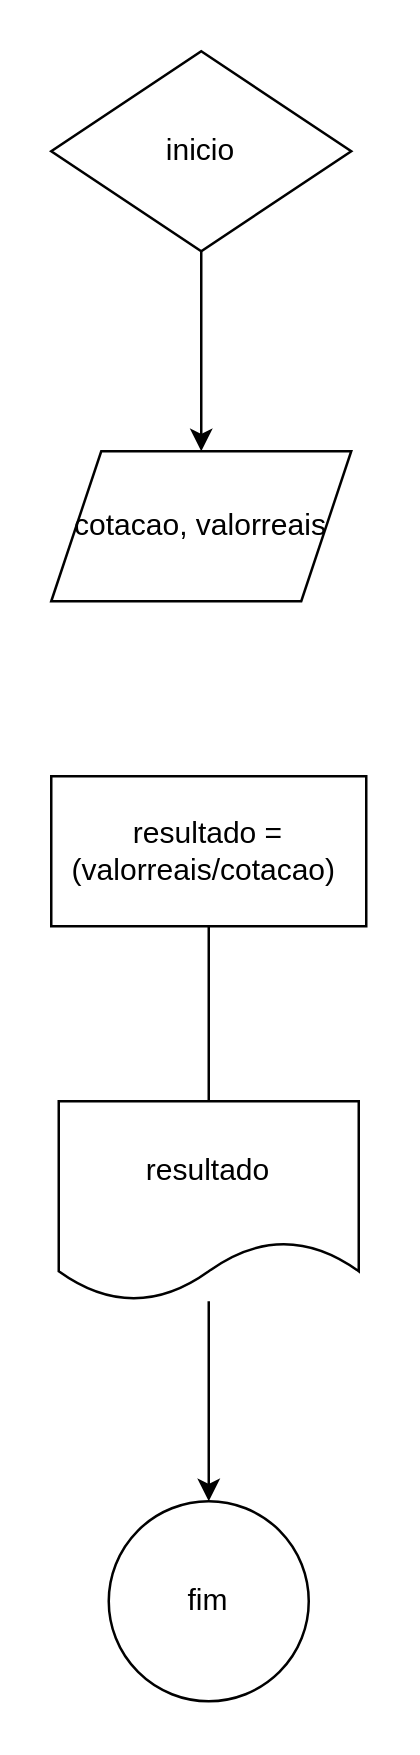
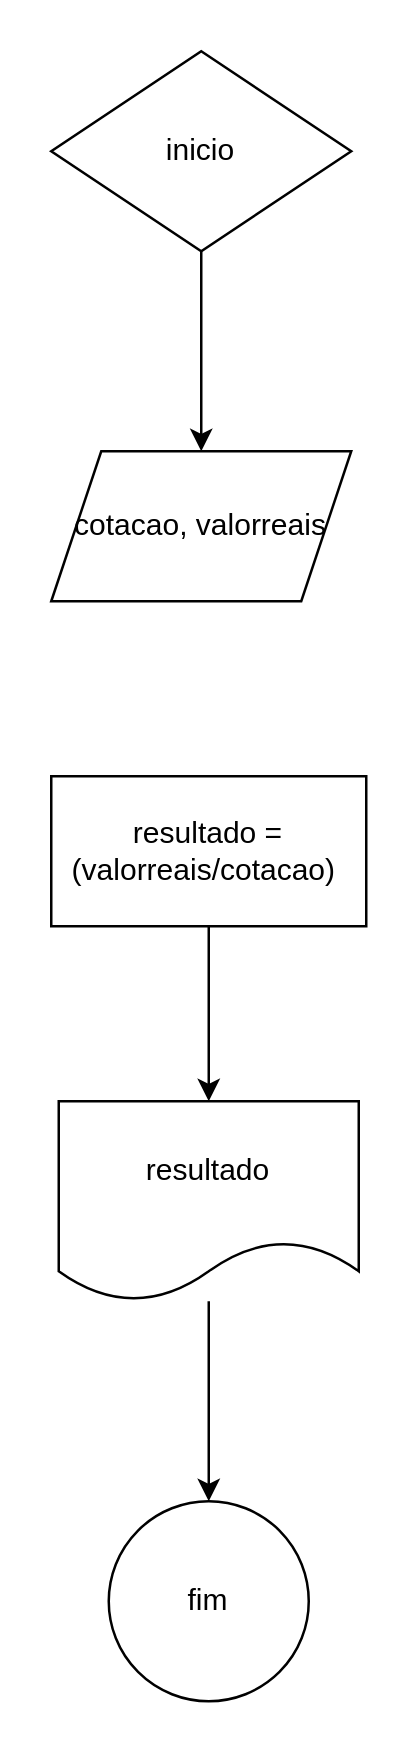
edge "resultado = (valorreais/cotacao)" -- "resultado": arrowhead none -> classic
